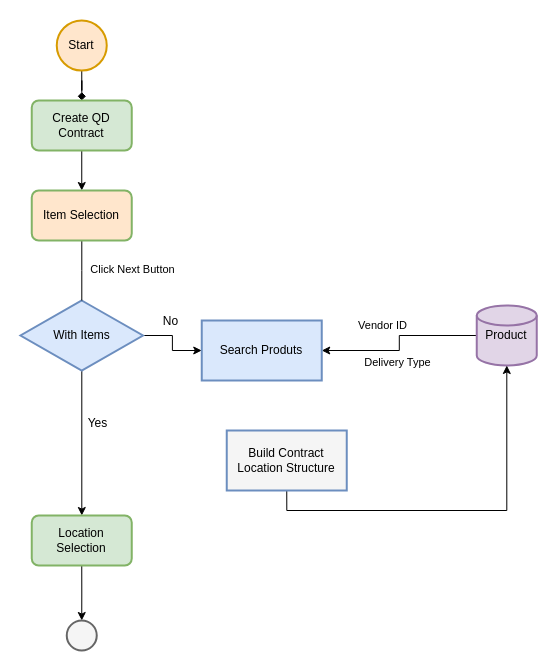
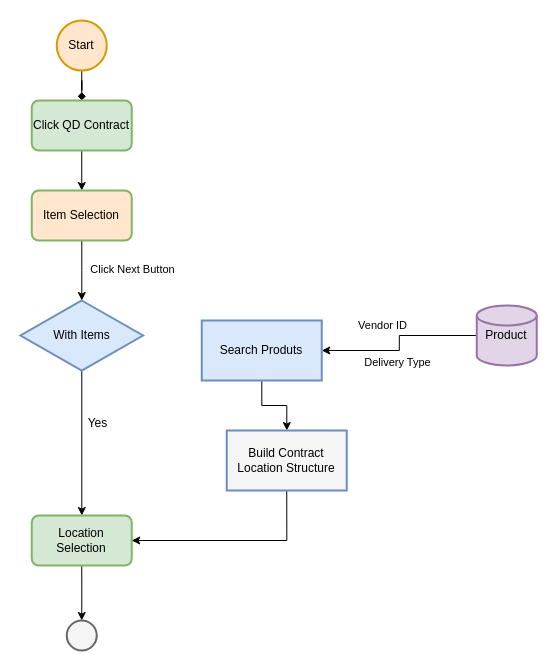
node "Create QD Contract": label "Create QD Contract" -> "Click QD Contract"
edge "Item Selection" -- "With Items": arrowhead none -> classic
edge "With Items" -> "Search Produts": removed, label "No"
edge "Search Produts" -> "Build Contract Location Structure": added
edge "Build Contract Location Structure" -> "Product": now "Build Contract Location Structure" -> "Location Selection"
